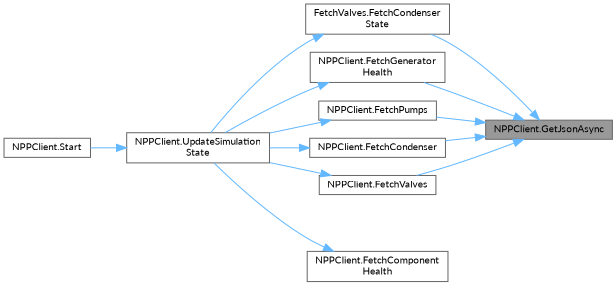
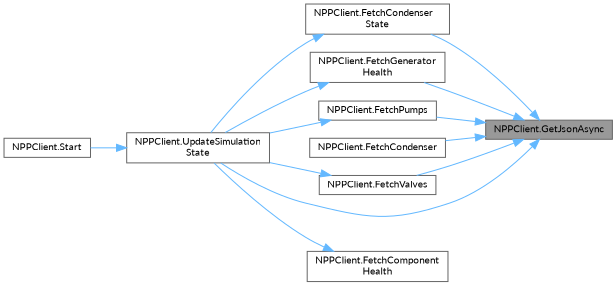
node "FetchValves.FetchCondenser State": label "FetchValves.FetchCondenser State" -> "NPPClient.FetchCondenser State"
edge "NPPClient.UpdateSimulation State" -> "NPPClient.FetchCondenser": now "NPPClient.UpdateSimulation State" -> "NPPClient.GetJsonAsync"
